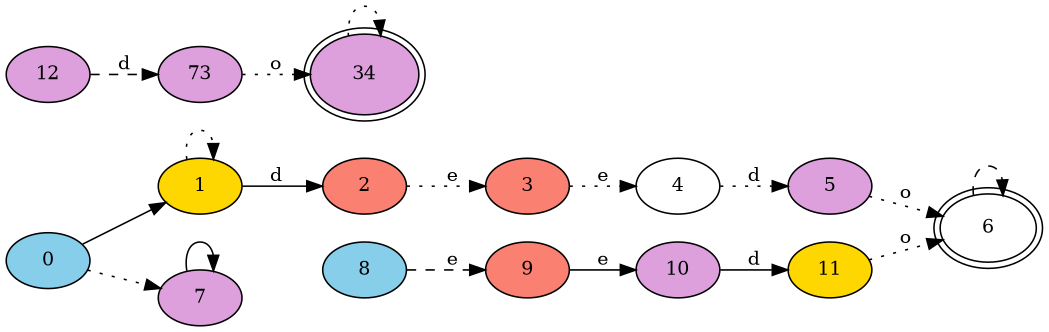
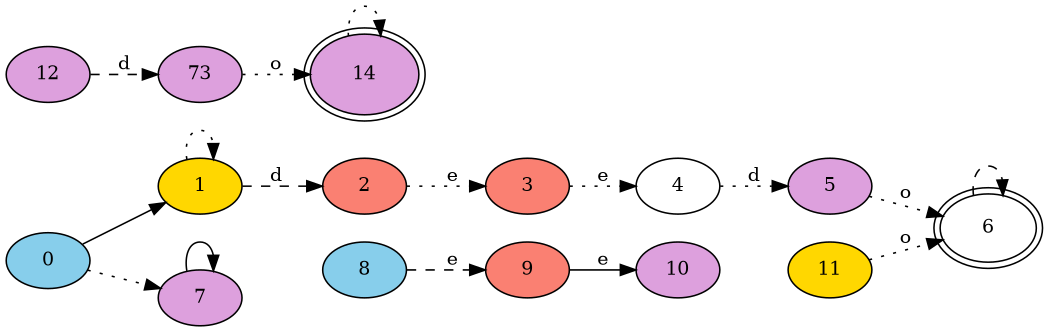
node "34": label "34" -> "14"
edge "1" -> "2": style solid -> dashed
edge "10" -> "11": removed, label "d"
